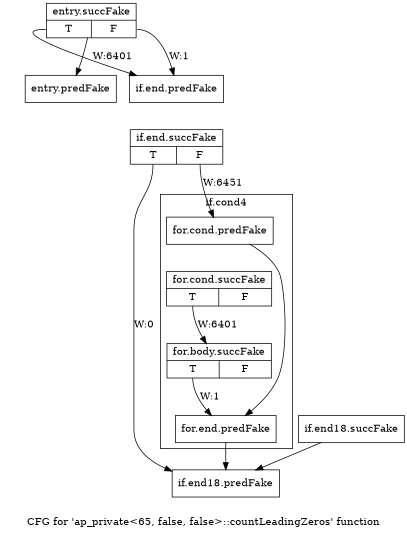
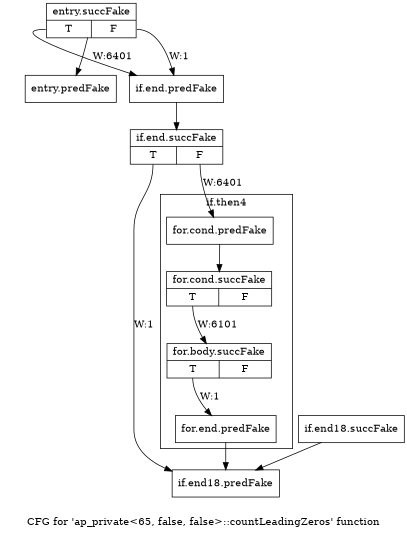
edge "if.end.predFake" -> "if.end.succFake": added
edge "if.end.succFake" -> "for.cond.predFake": label "W:6451" -> "W:6401"
cluster "if.cond4": label "if.cond4" -> "if.then4"
edge "if.end.succFake" -> "if.end18.predFake": label "W:0" -> "W:1"
edge "for.cond.succFake" -> "for.body.succFake": label "W:6401" -> "W:6101"
edge "for.cond.predFake" -> "for.end.predFake": now "for.cond.predFake" -> "for.cond.succFake"
